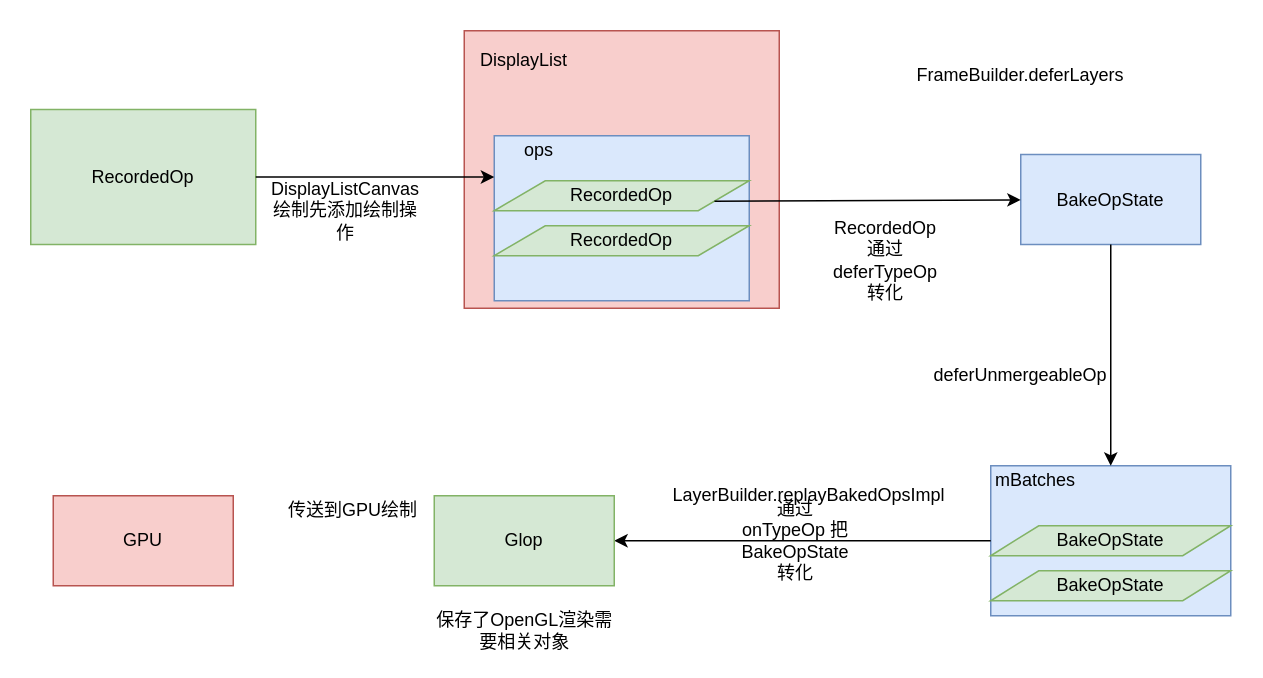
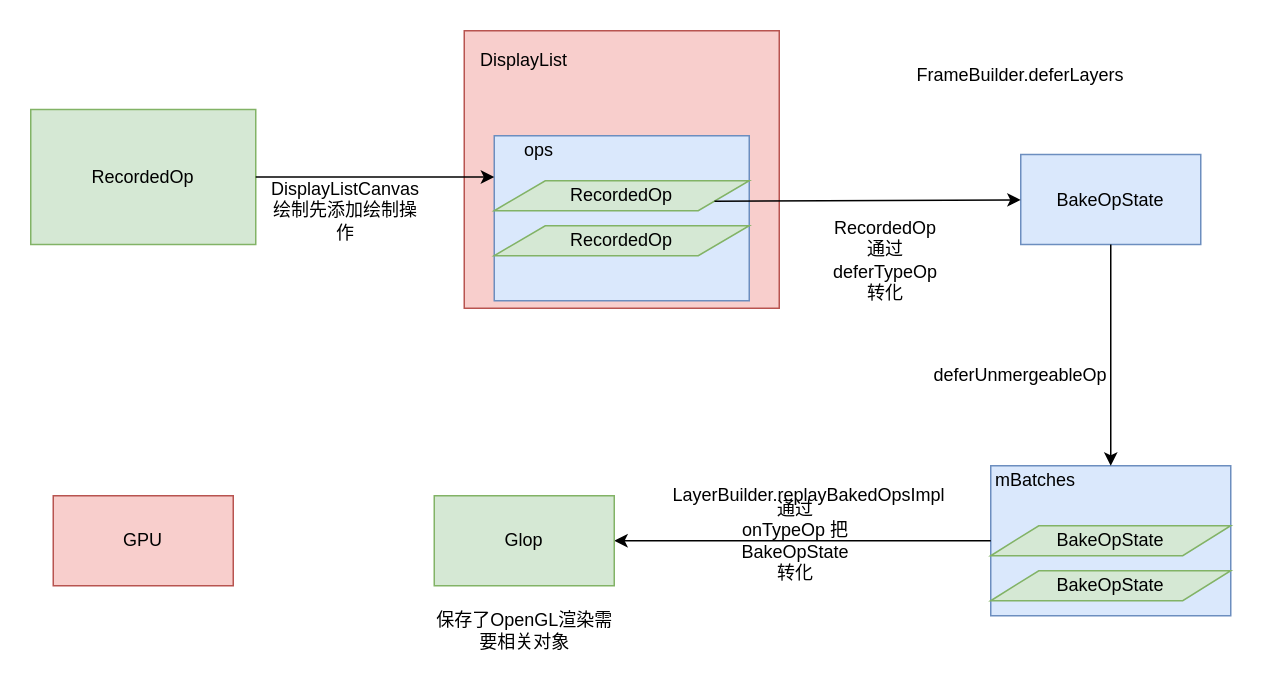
node "传送到GPU绘制": removed
